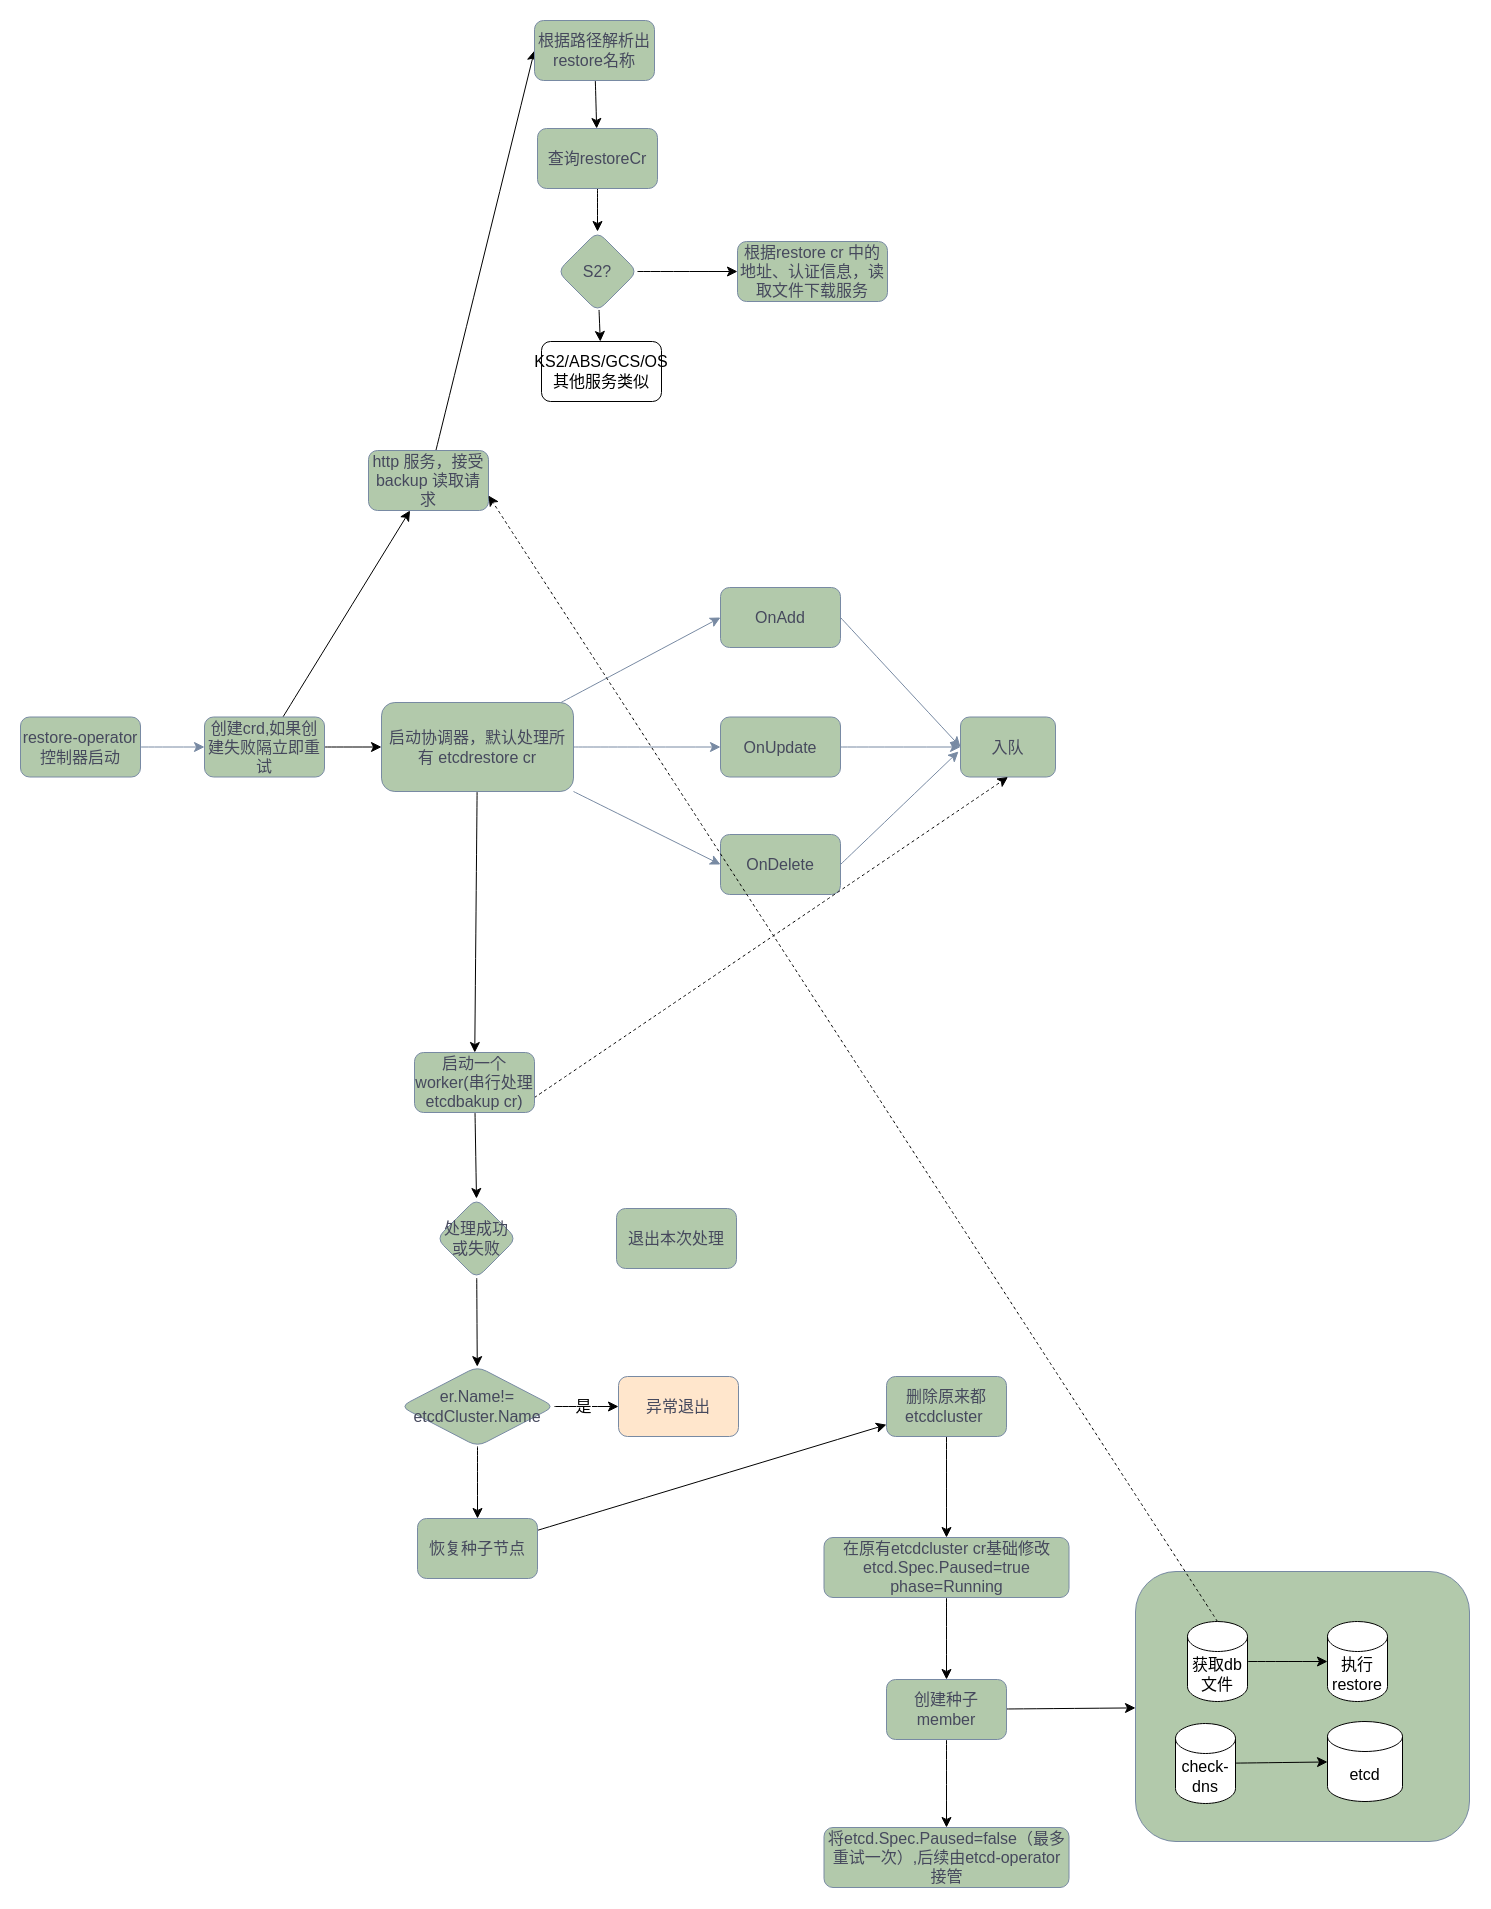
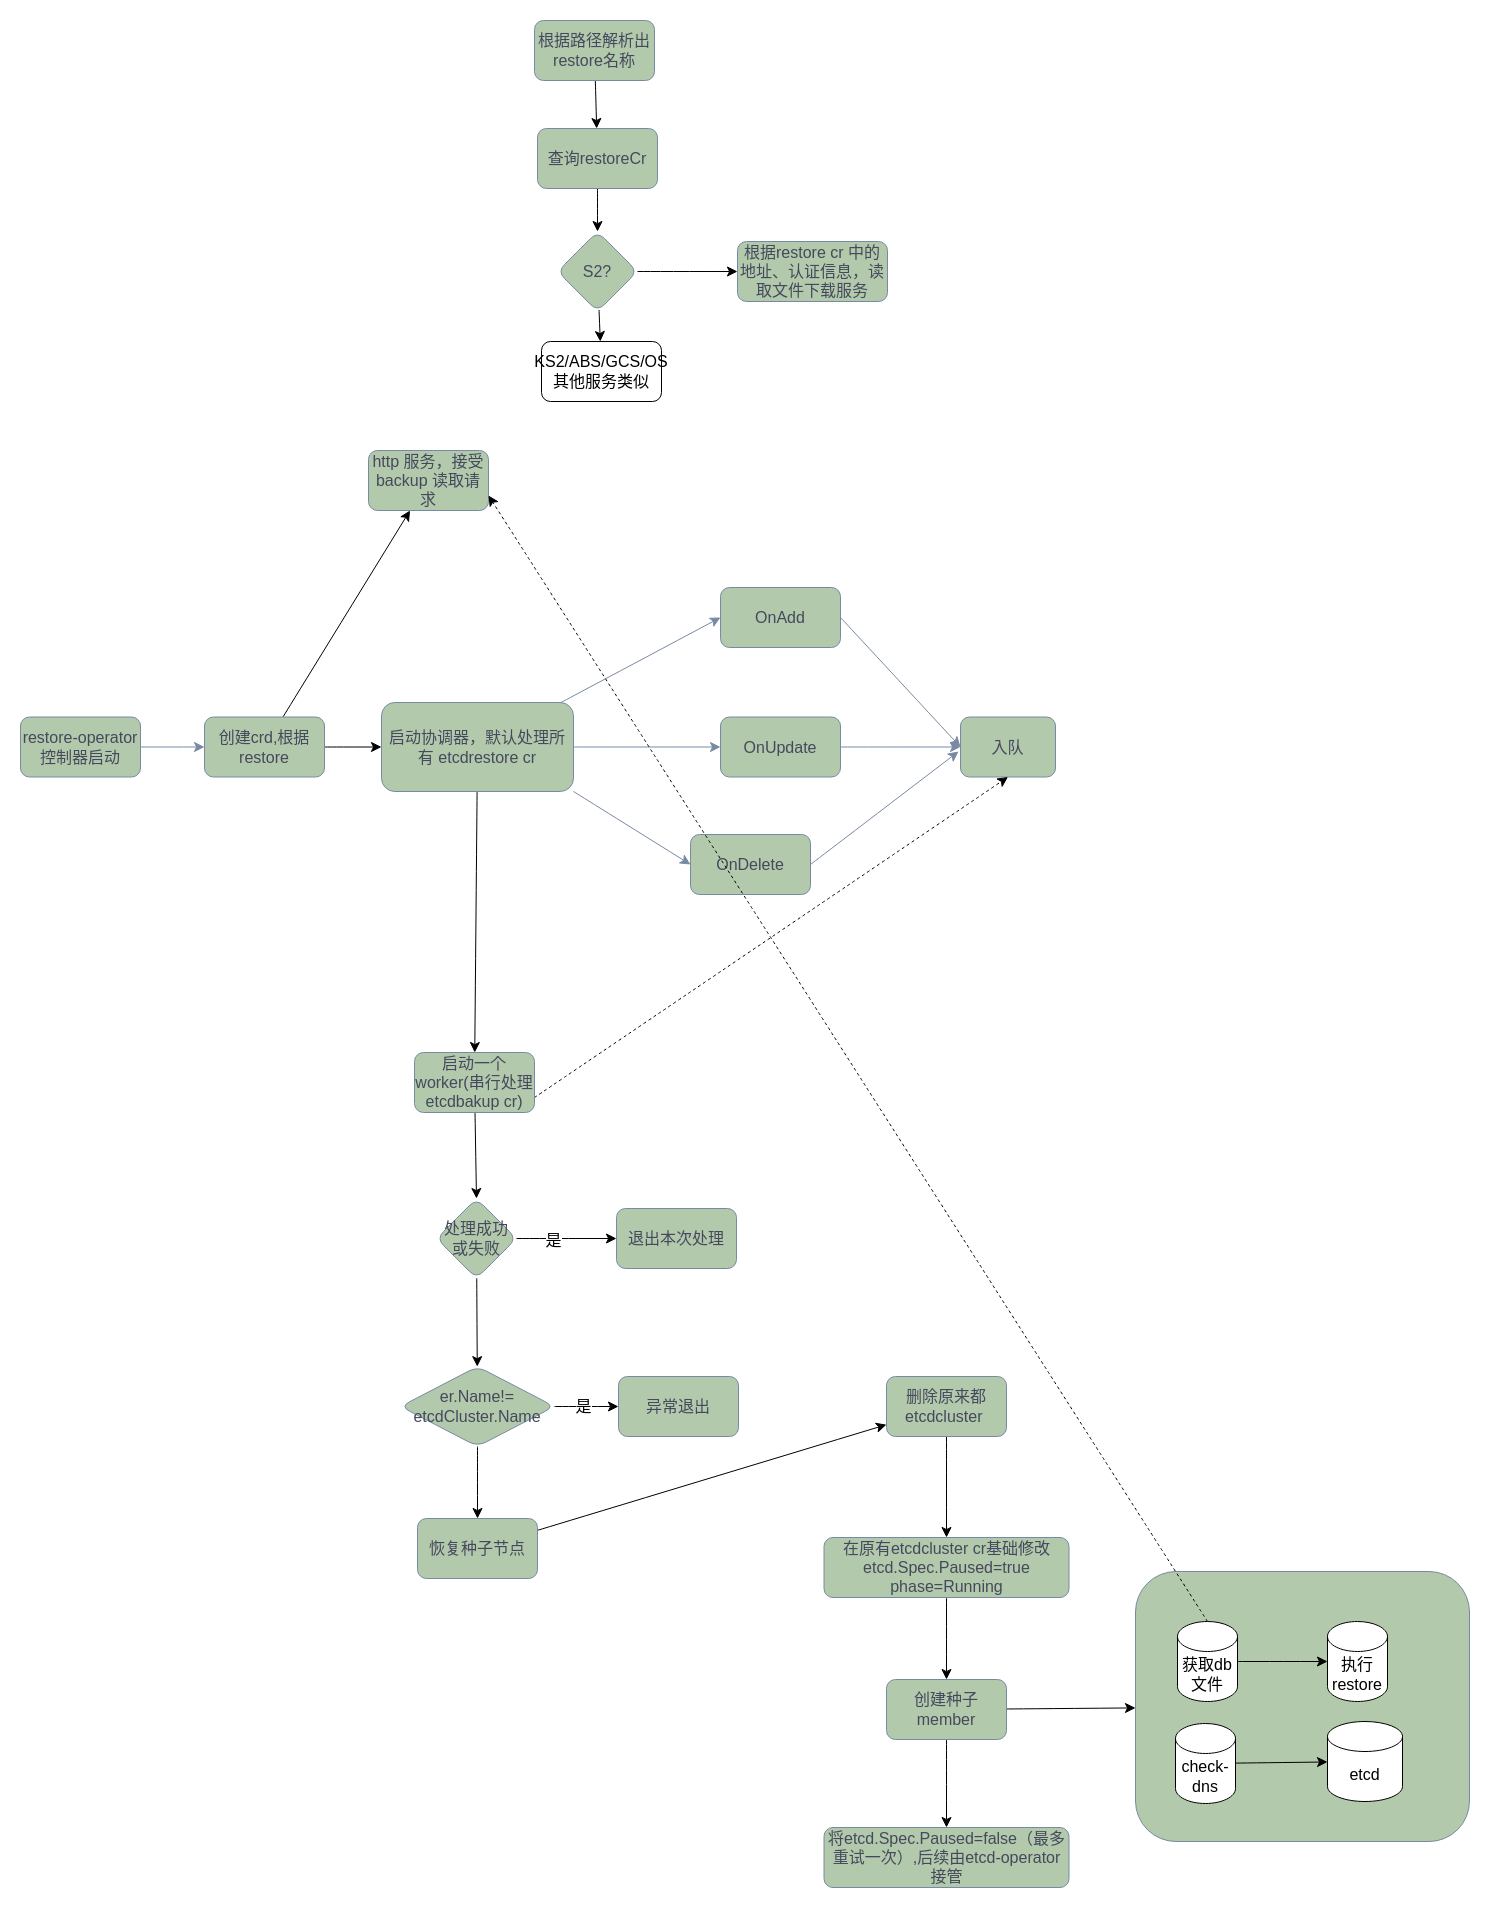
edge "http 服务，接受backup 读取请求" -> "根据路径解析出restore名称": removed
node "创建crd,如果创建失败隔立即重试": label "创建crd,如果创建失败隔立即重试" -> "创建crd,根据restore"
node "OnDelete": moved (781, 865) -> (751, 865)
edge "处理成功或失败" -> "退出本次处理": added, label "是"
node "异常退出": fillcolor #ffe6cc -> #b2c9ab
node "获取db文件": moved (1218, 1662) -> (1208, 1662)
